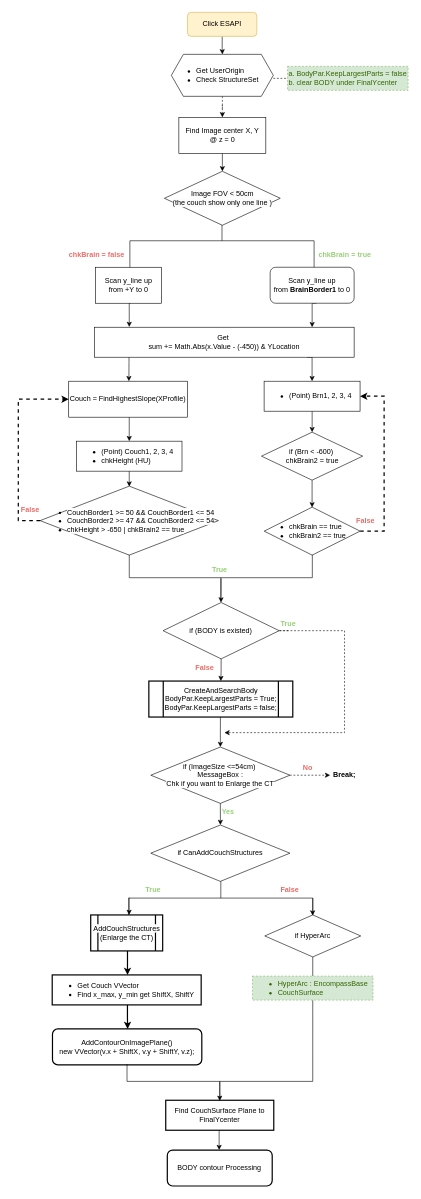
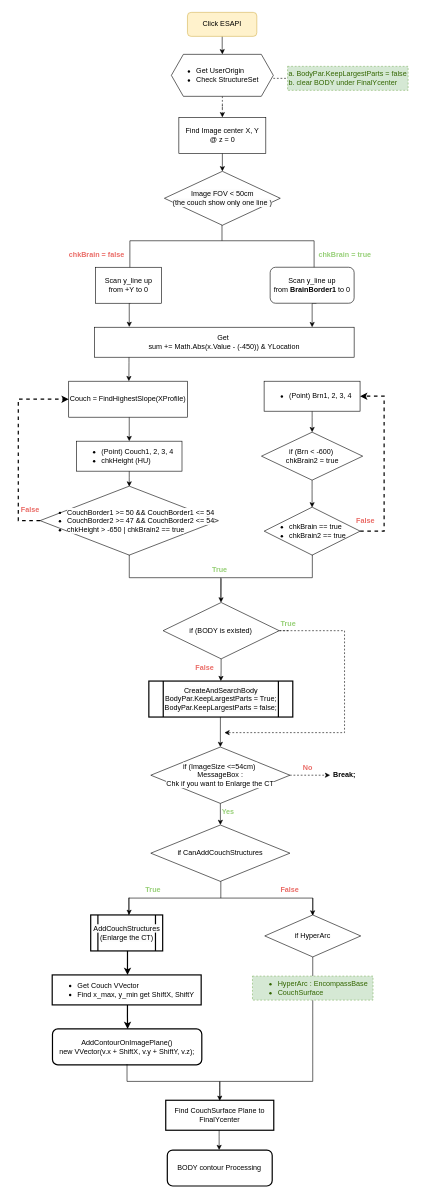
edge "Get sum += Math.Abs(x.Value - (-450)) & YLocation" -> "(Point) Brn1, 2, 3, 4": removed
